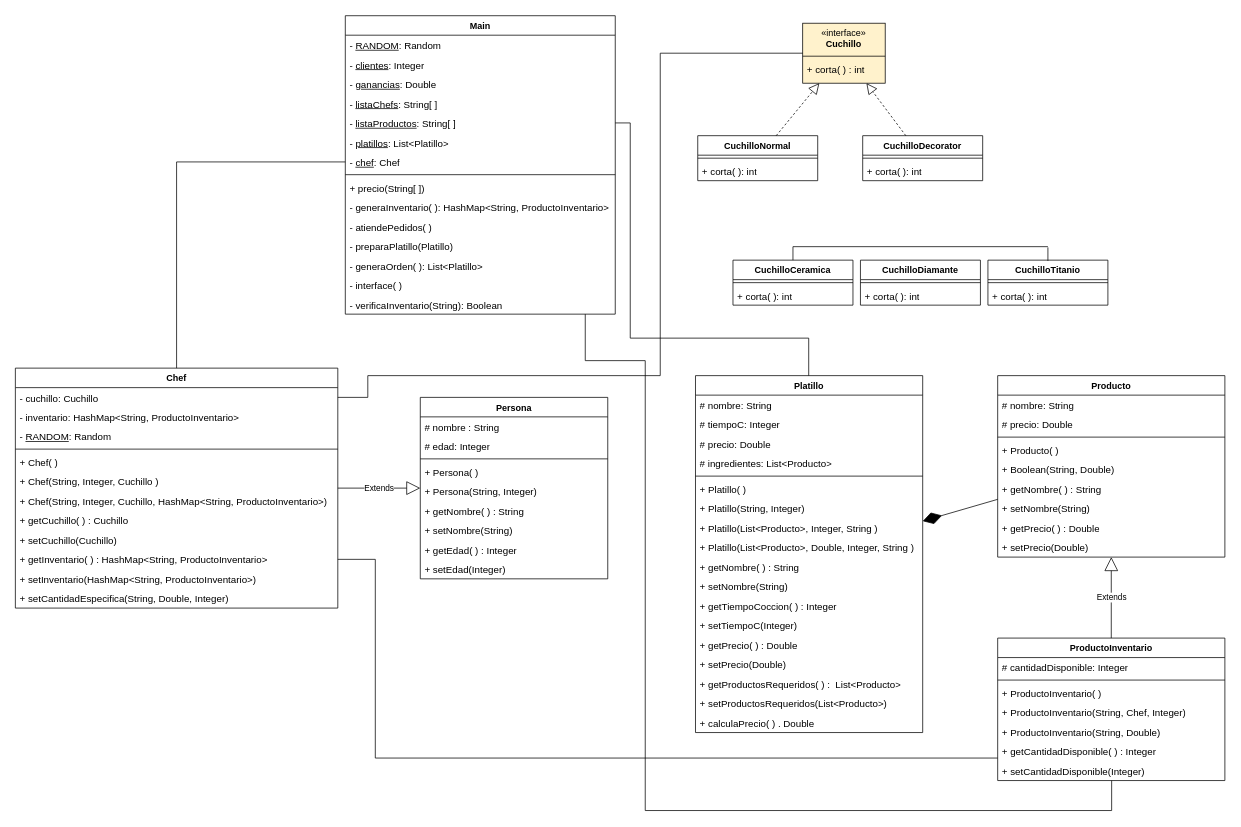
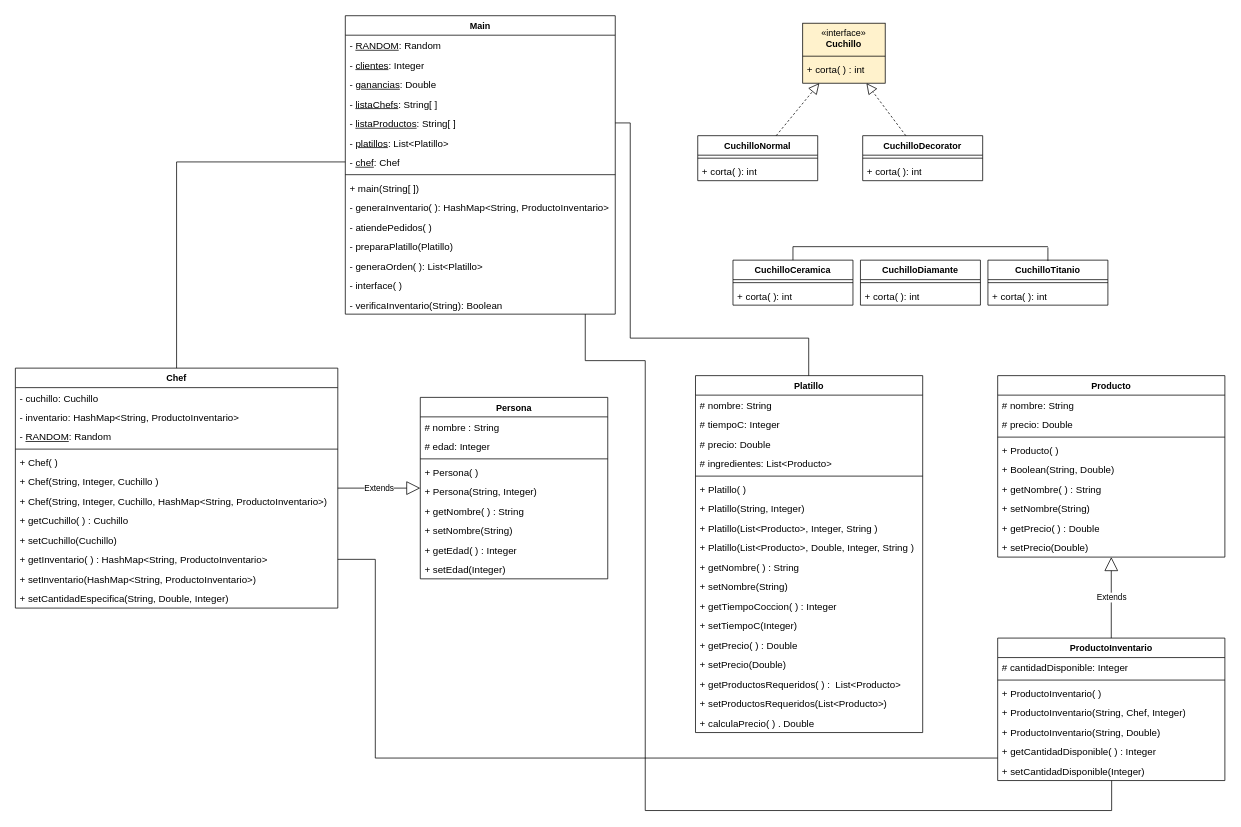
node "+ precio(String[ ])": label "+ precio(String[ ])" -> "+ main(String[ ])"
edge "«interface» Cuchillo" -- "- cuchillo: Cuchillo": removed
edge "Producto" -> "Platillo": removed
